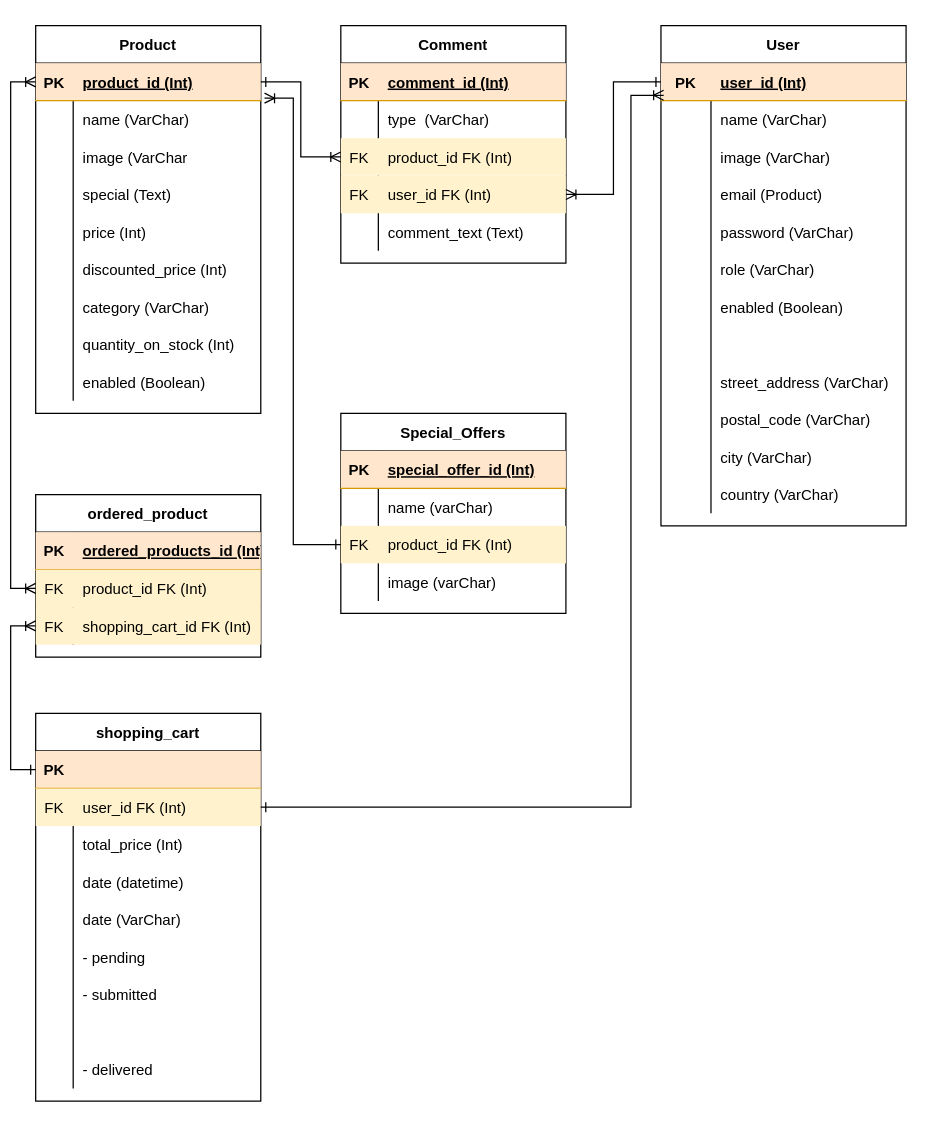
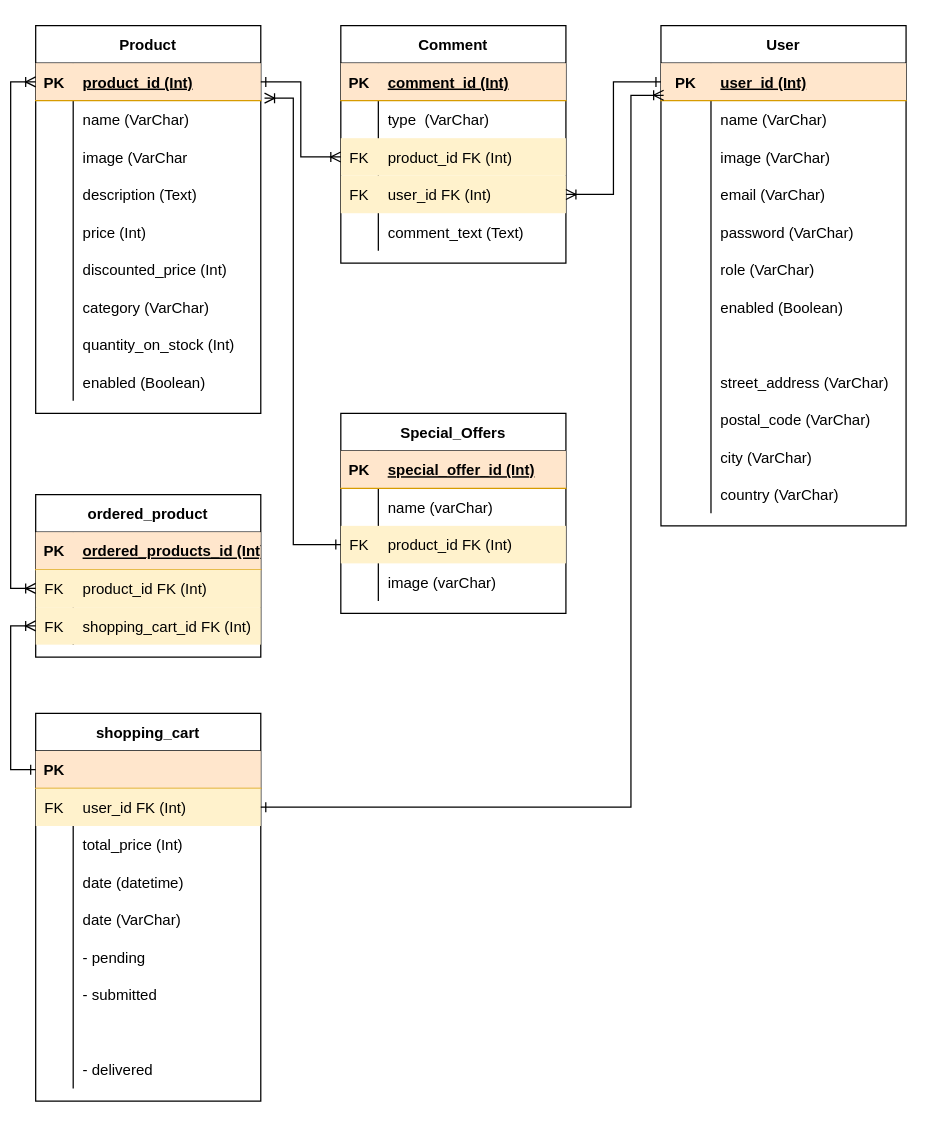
node "special (Text)": label "special (Text)" -> "description (Text)"
node "email (Product)": label "email (Product)" -> "email (VarChar)"
